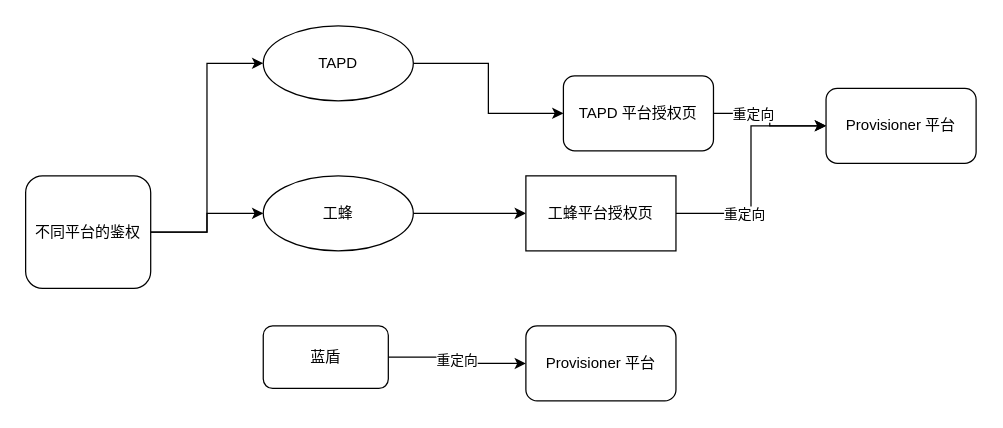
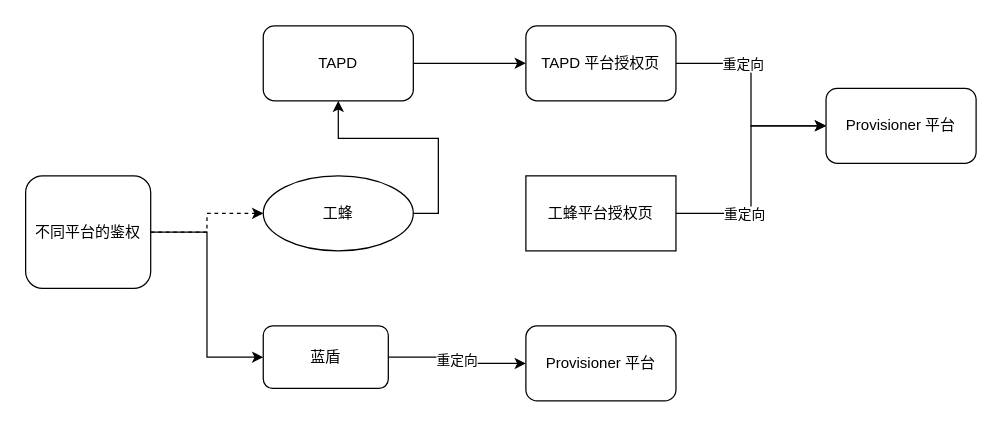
node "TAPD": shape ellipse -> rounded rectangle
edge "不同平台的鉴权" -> "TAPD": removed
node "TAPD 平台授权页": moved (638, 113) -> (601, 63)
edge "不同平台的鉴权" -> "工蜂": style solid -> dashed
edge "工蜂" -> "工蜂平台授权页": now "工蜂" -> "TAPD"
edge "不同平台的鉴权" -> "蓝盾": added
